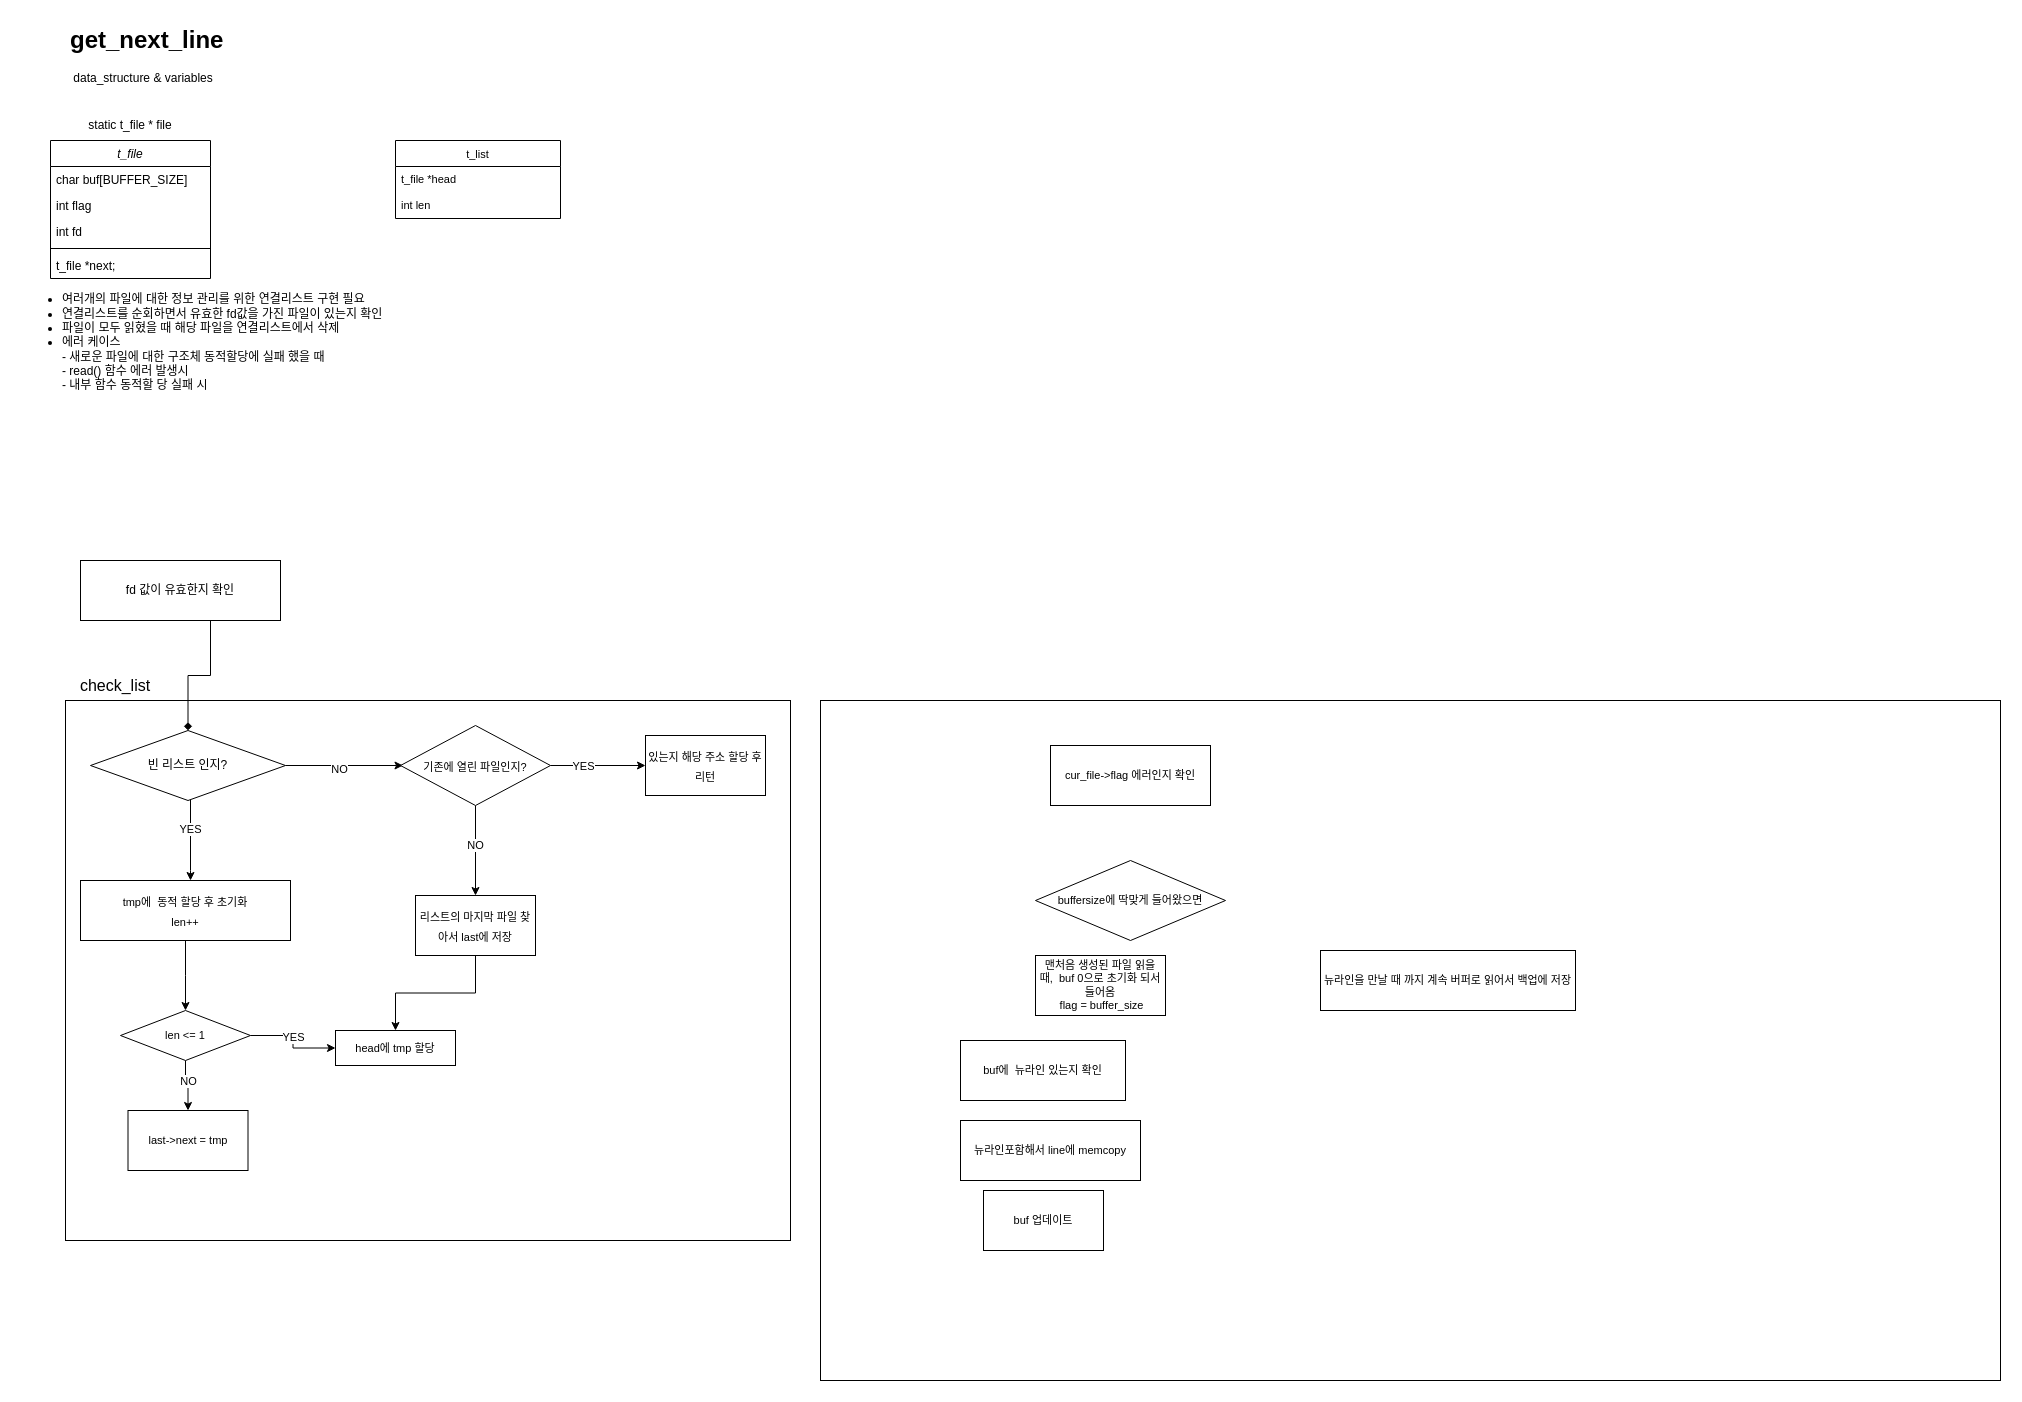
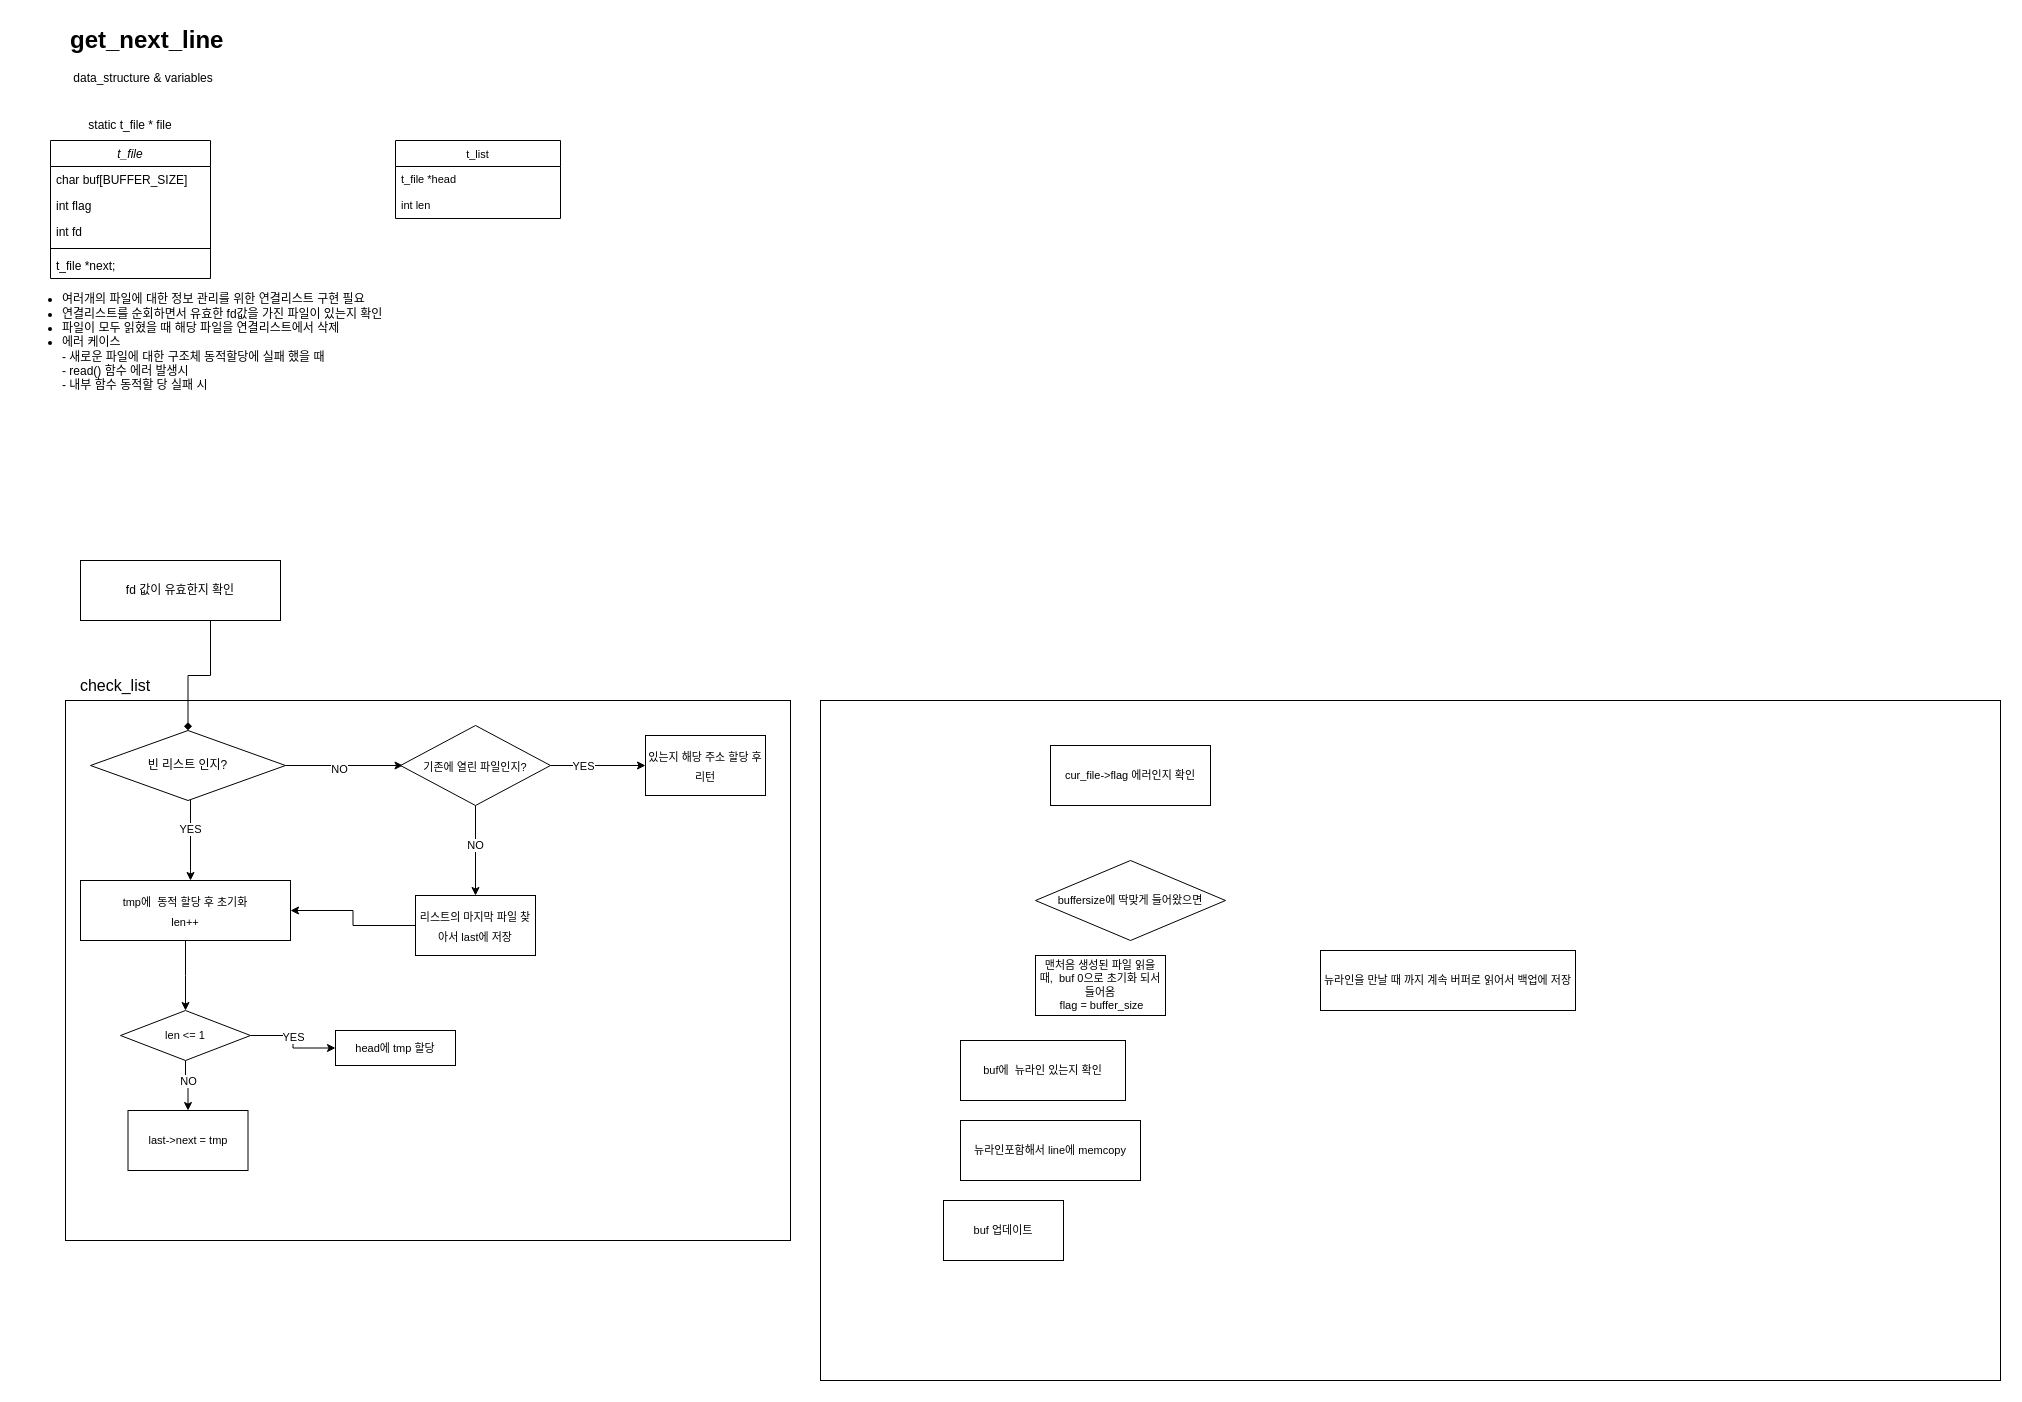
edge "리스트의 마지막 파일 찾아서 last에 저장" -> "head에 tmp 할당": now "리스트의 마지막 파일 찾아서 last에 저장" -> "tmp에 동적 할당 후 초기화 len++"
node "buf 업데이트": moved (1044, 1221) -> (1004, 1231)
